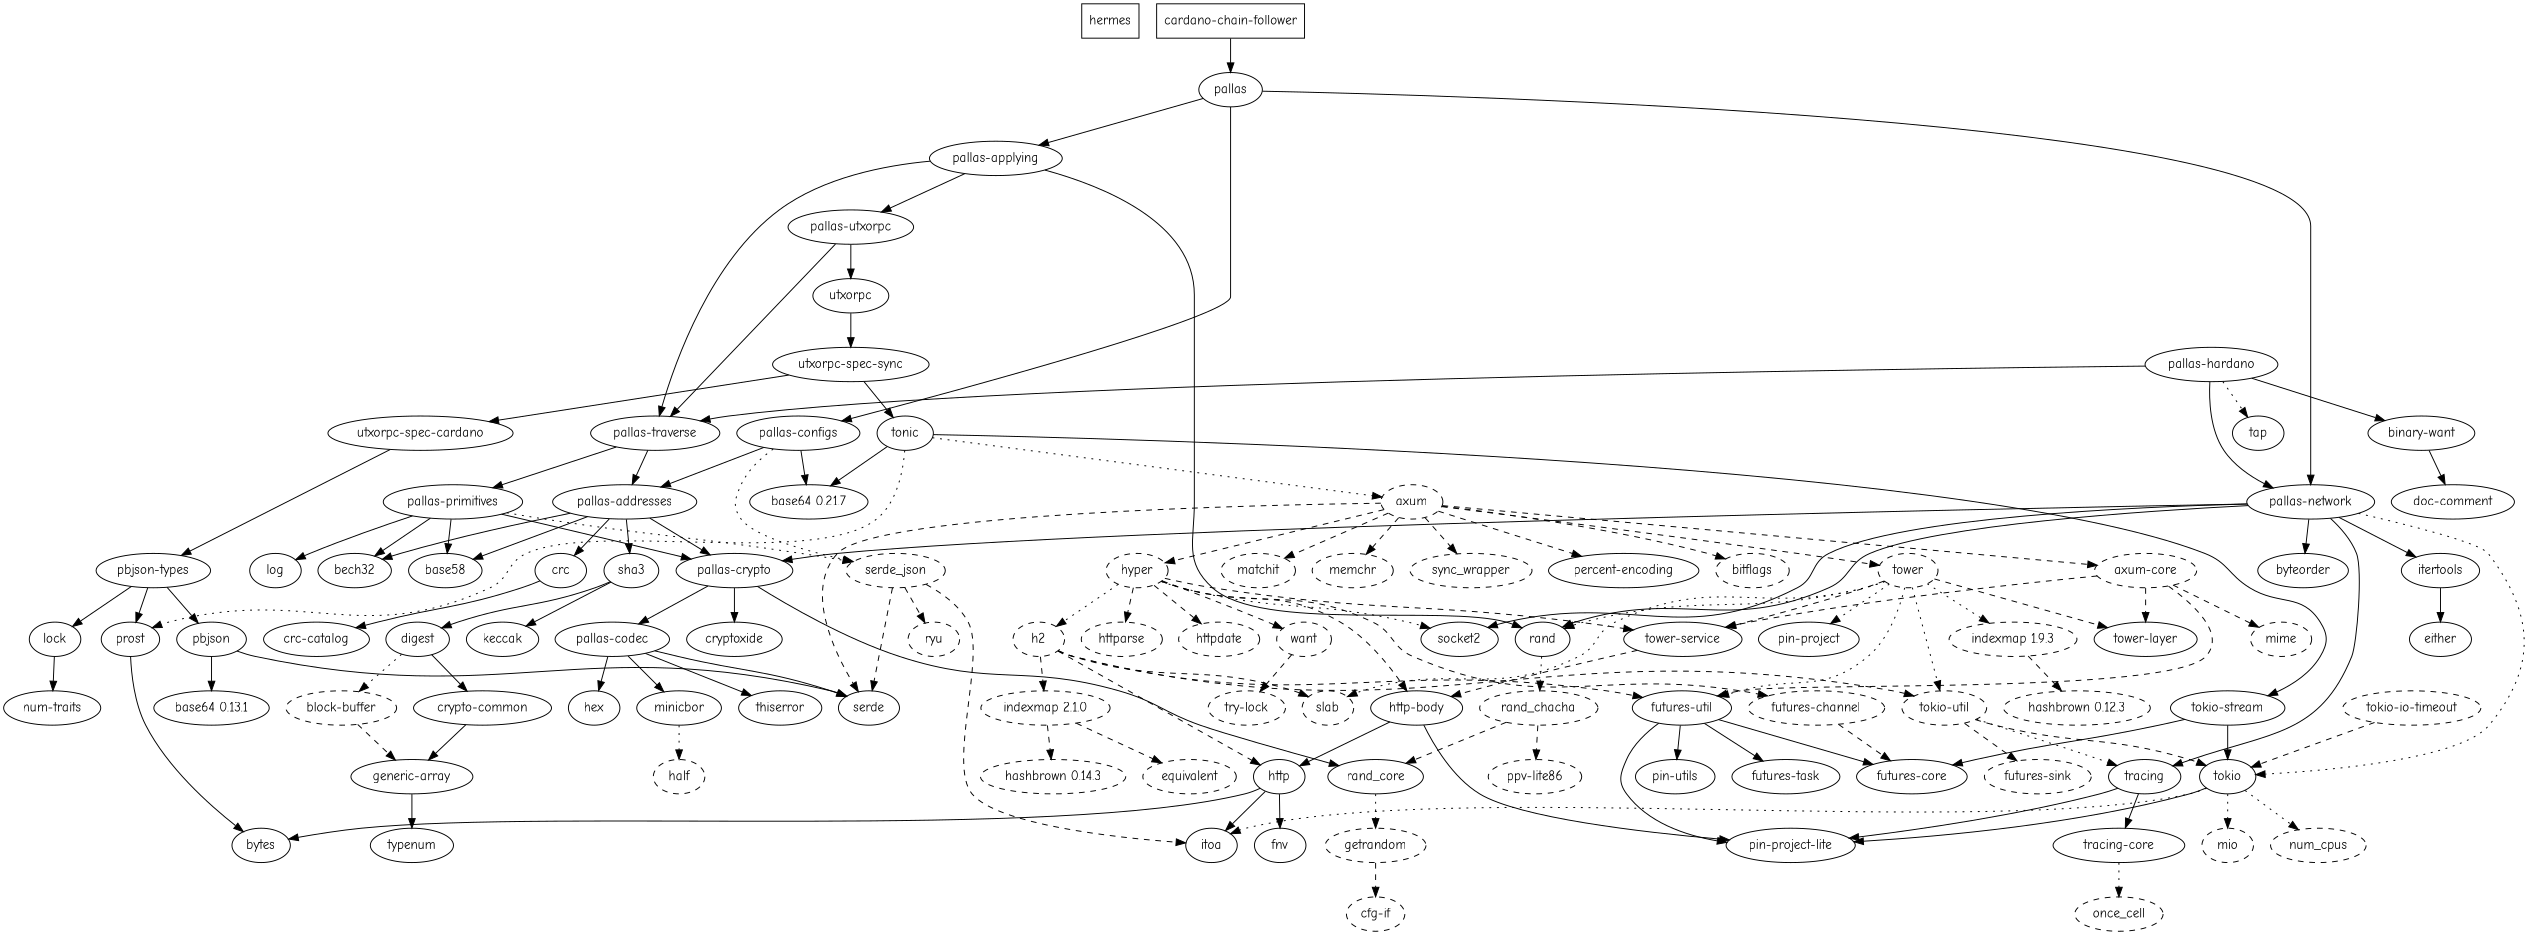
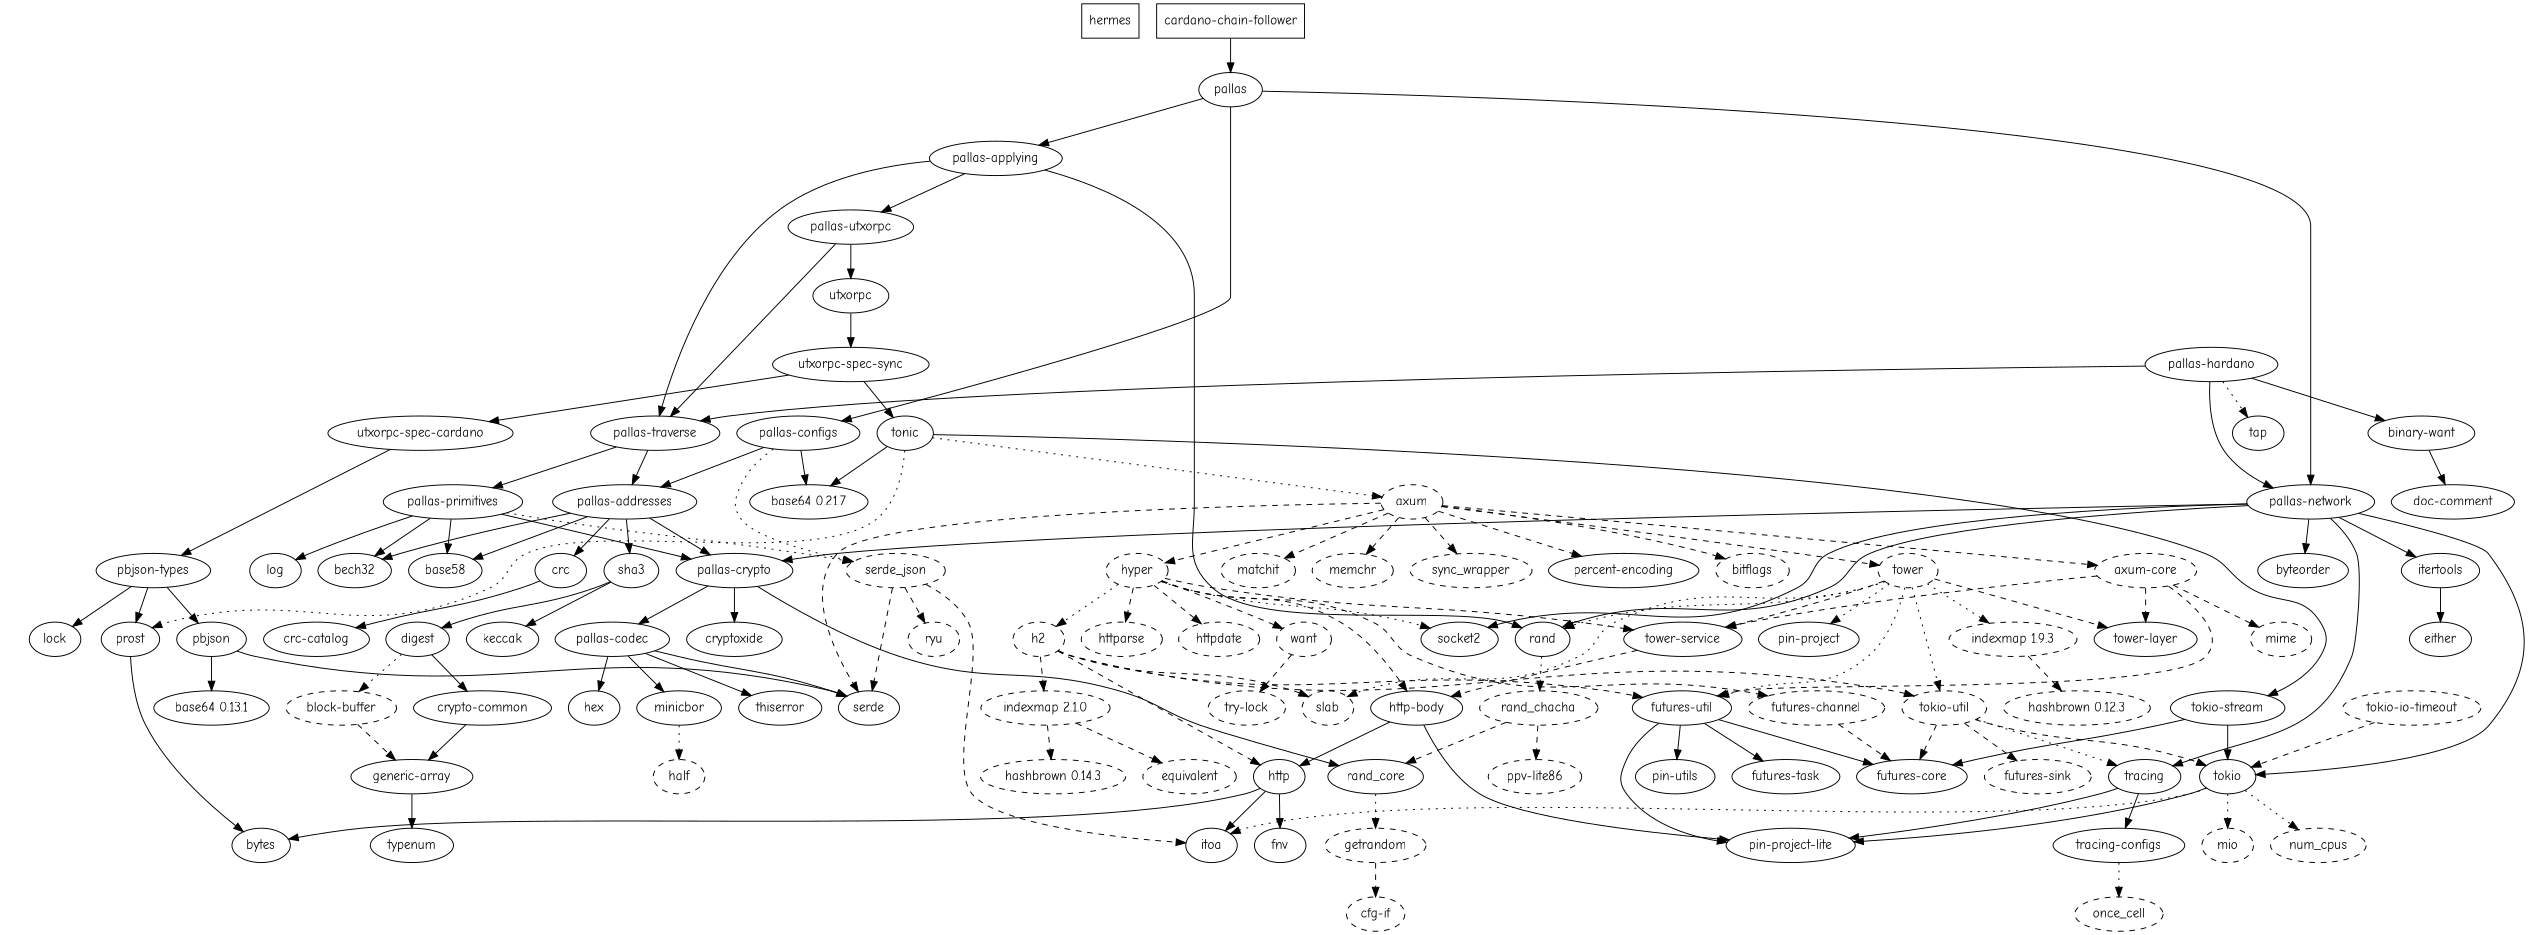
edge "pallas-network" -> "tokio": style dotted -> solid
node "num-traits": removed
edge "tokio-util" -> "futures-core": added
node "tracing-core": label "tracing-core" -> "tracing-configs"
